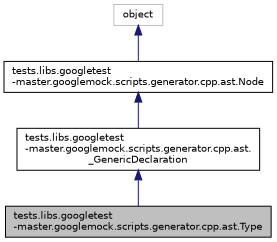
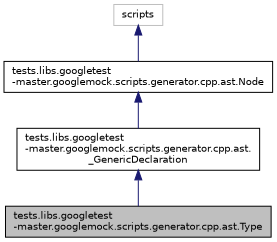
node "object": label "object" -> "scripts"
